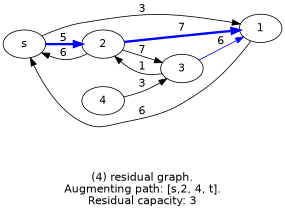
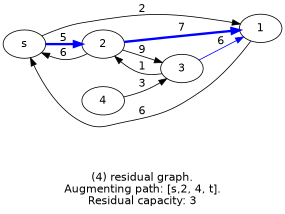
edge "s" -> "1": label "3" -> "2"
edge "2" -> "3": label "7" -> "9"
